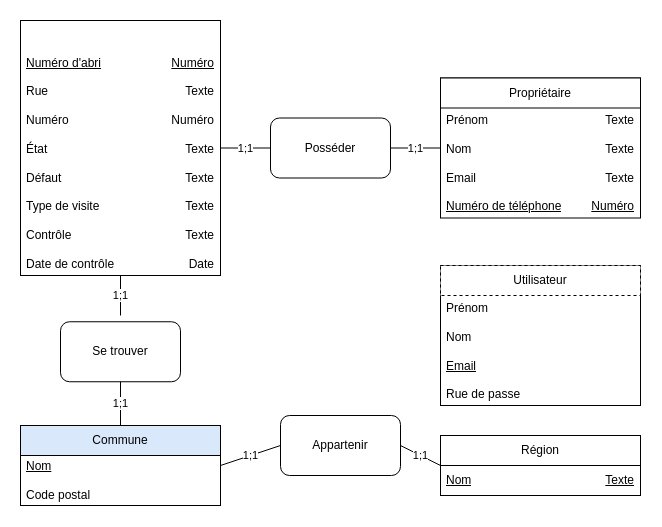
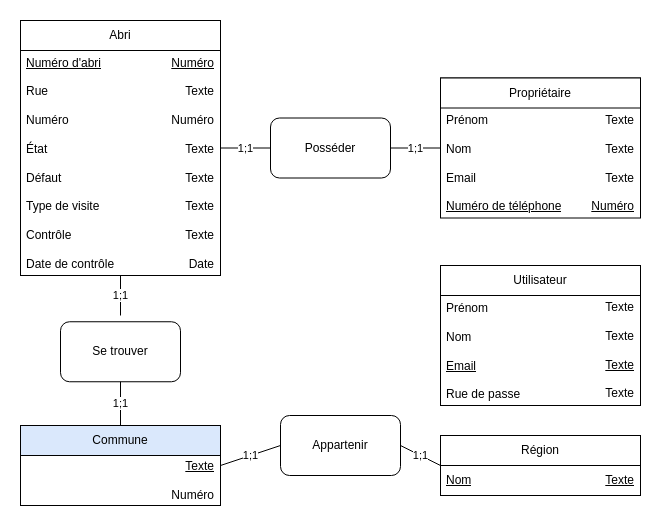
node "Abri": added
node "Utilisateur": style dashed -> solid
node "Texte Texte Texte Texte": added
node "Nom Code postal": removed
node "Texte Numéro": added
